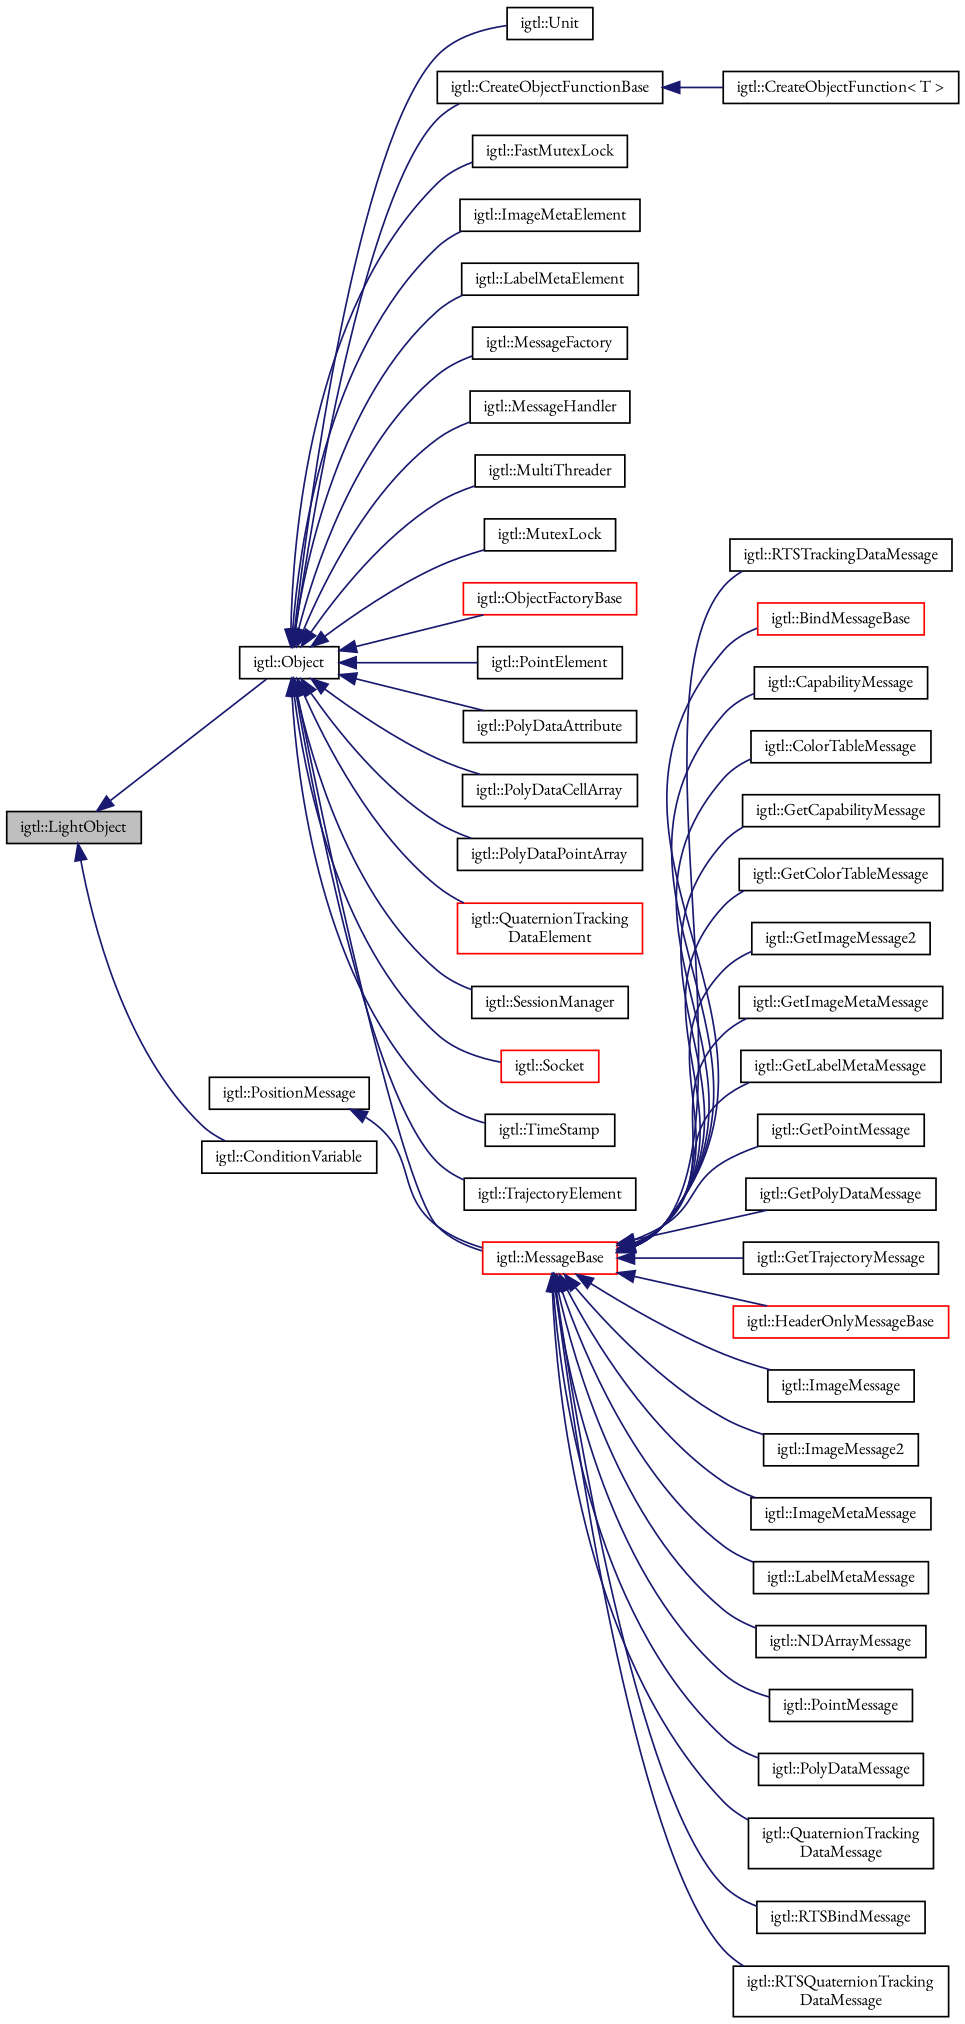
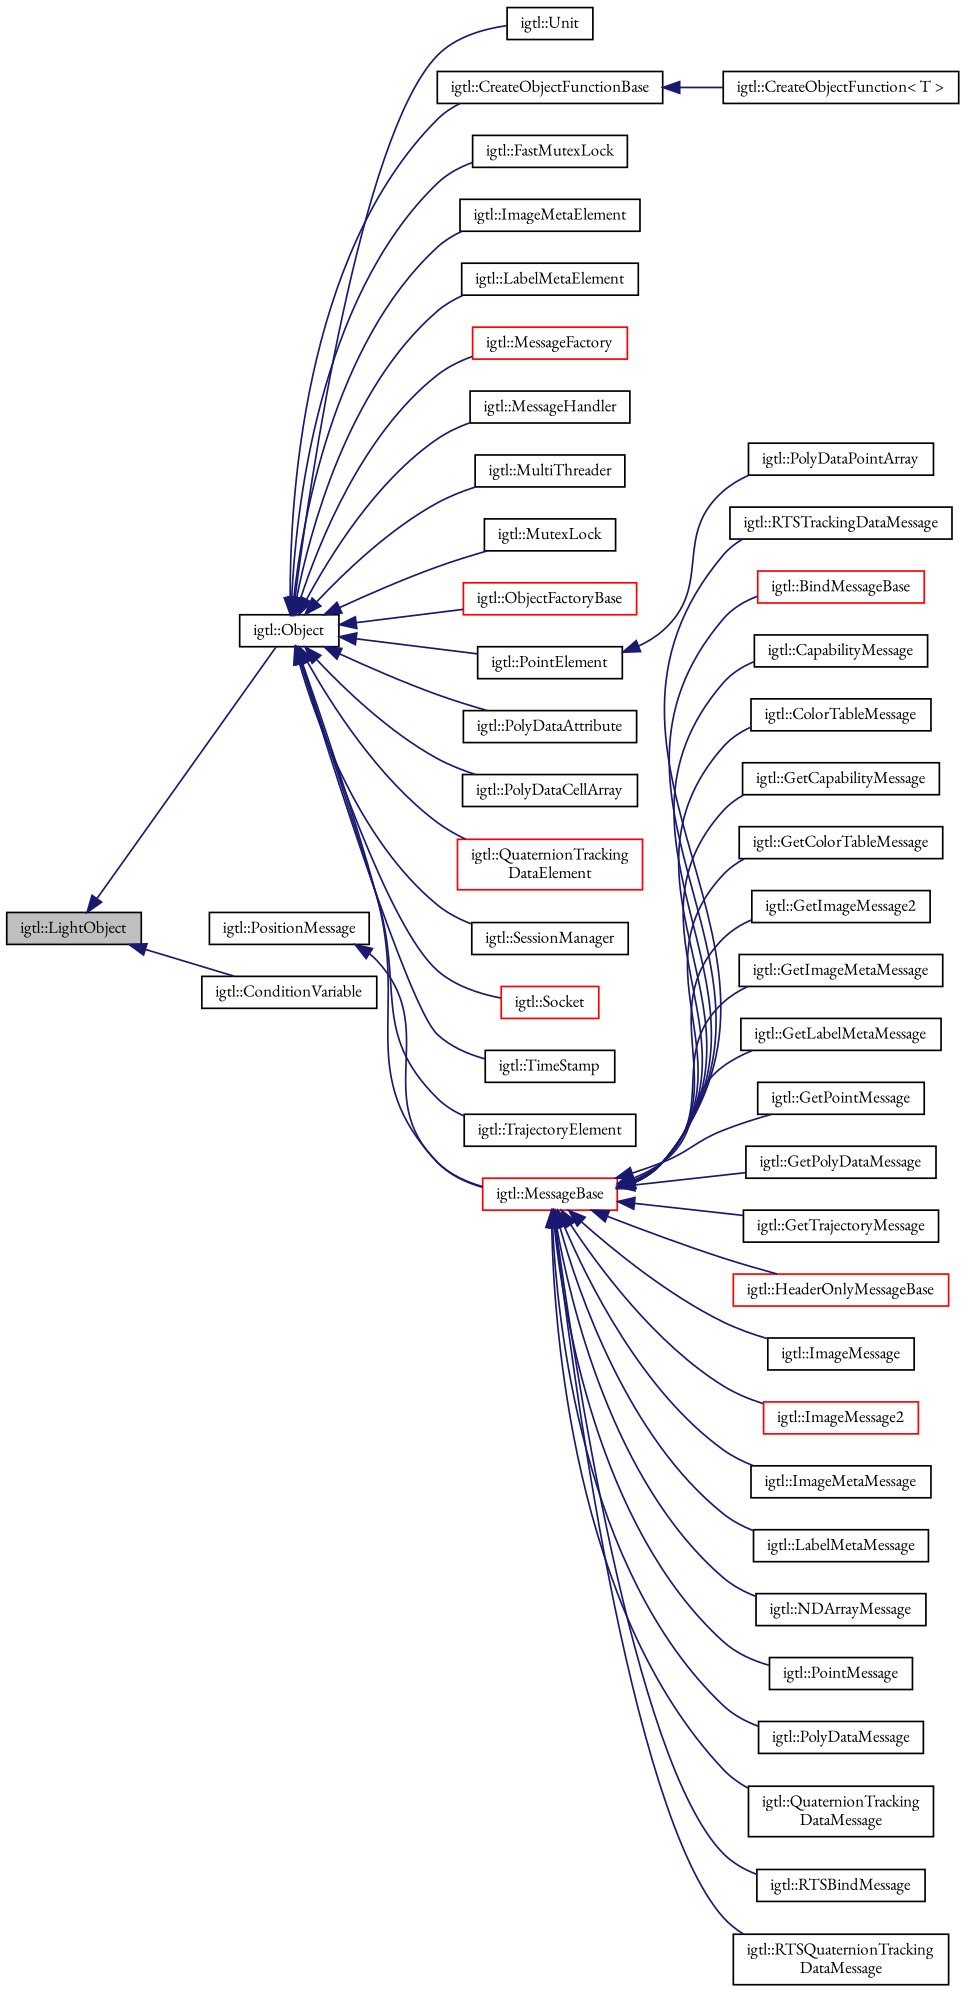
node "igtl::MessageFactory": color black -> red
edge "igtl::PolyDataPointArray" -> "igtl::Object": now "igtl::PolyDataPointArray" -> "igtl::PointElement"
node "igtl::ImageMessage2": color black -> red
